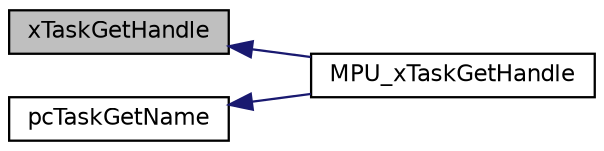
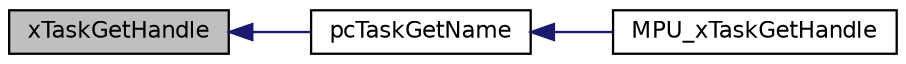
edge "MPU_xTaskGetHandle" -> "xTaskGetHandle": now "pcTaskGetName" -> "xTaskGetHandle"
